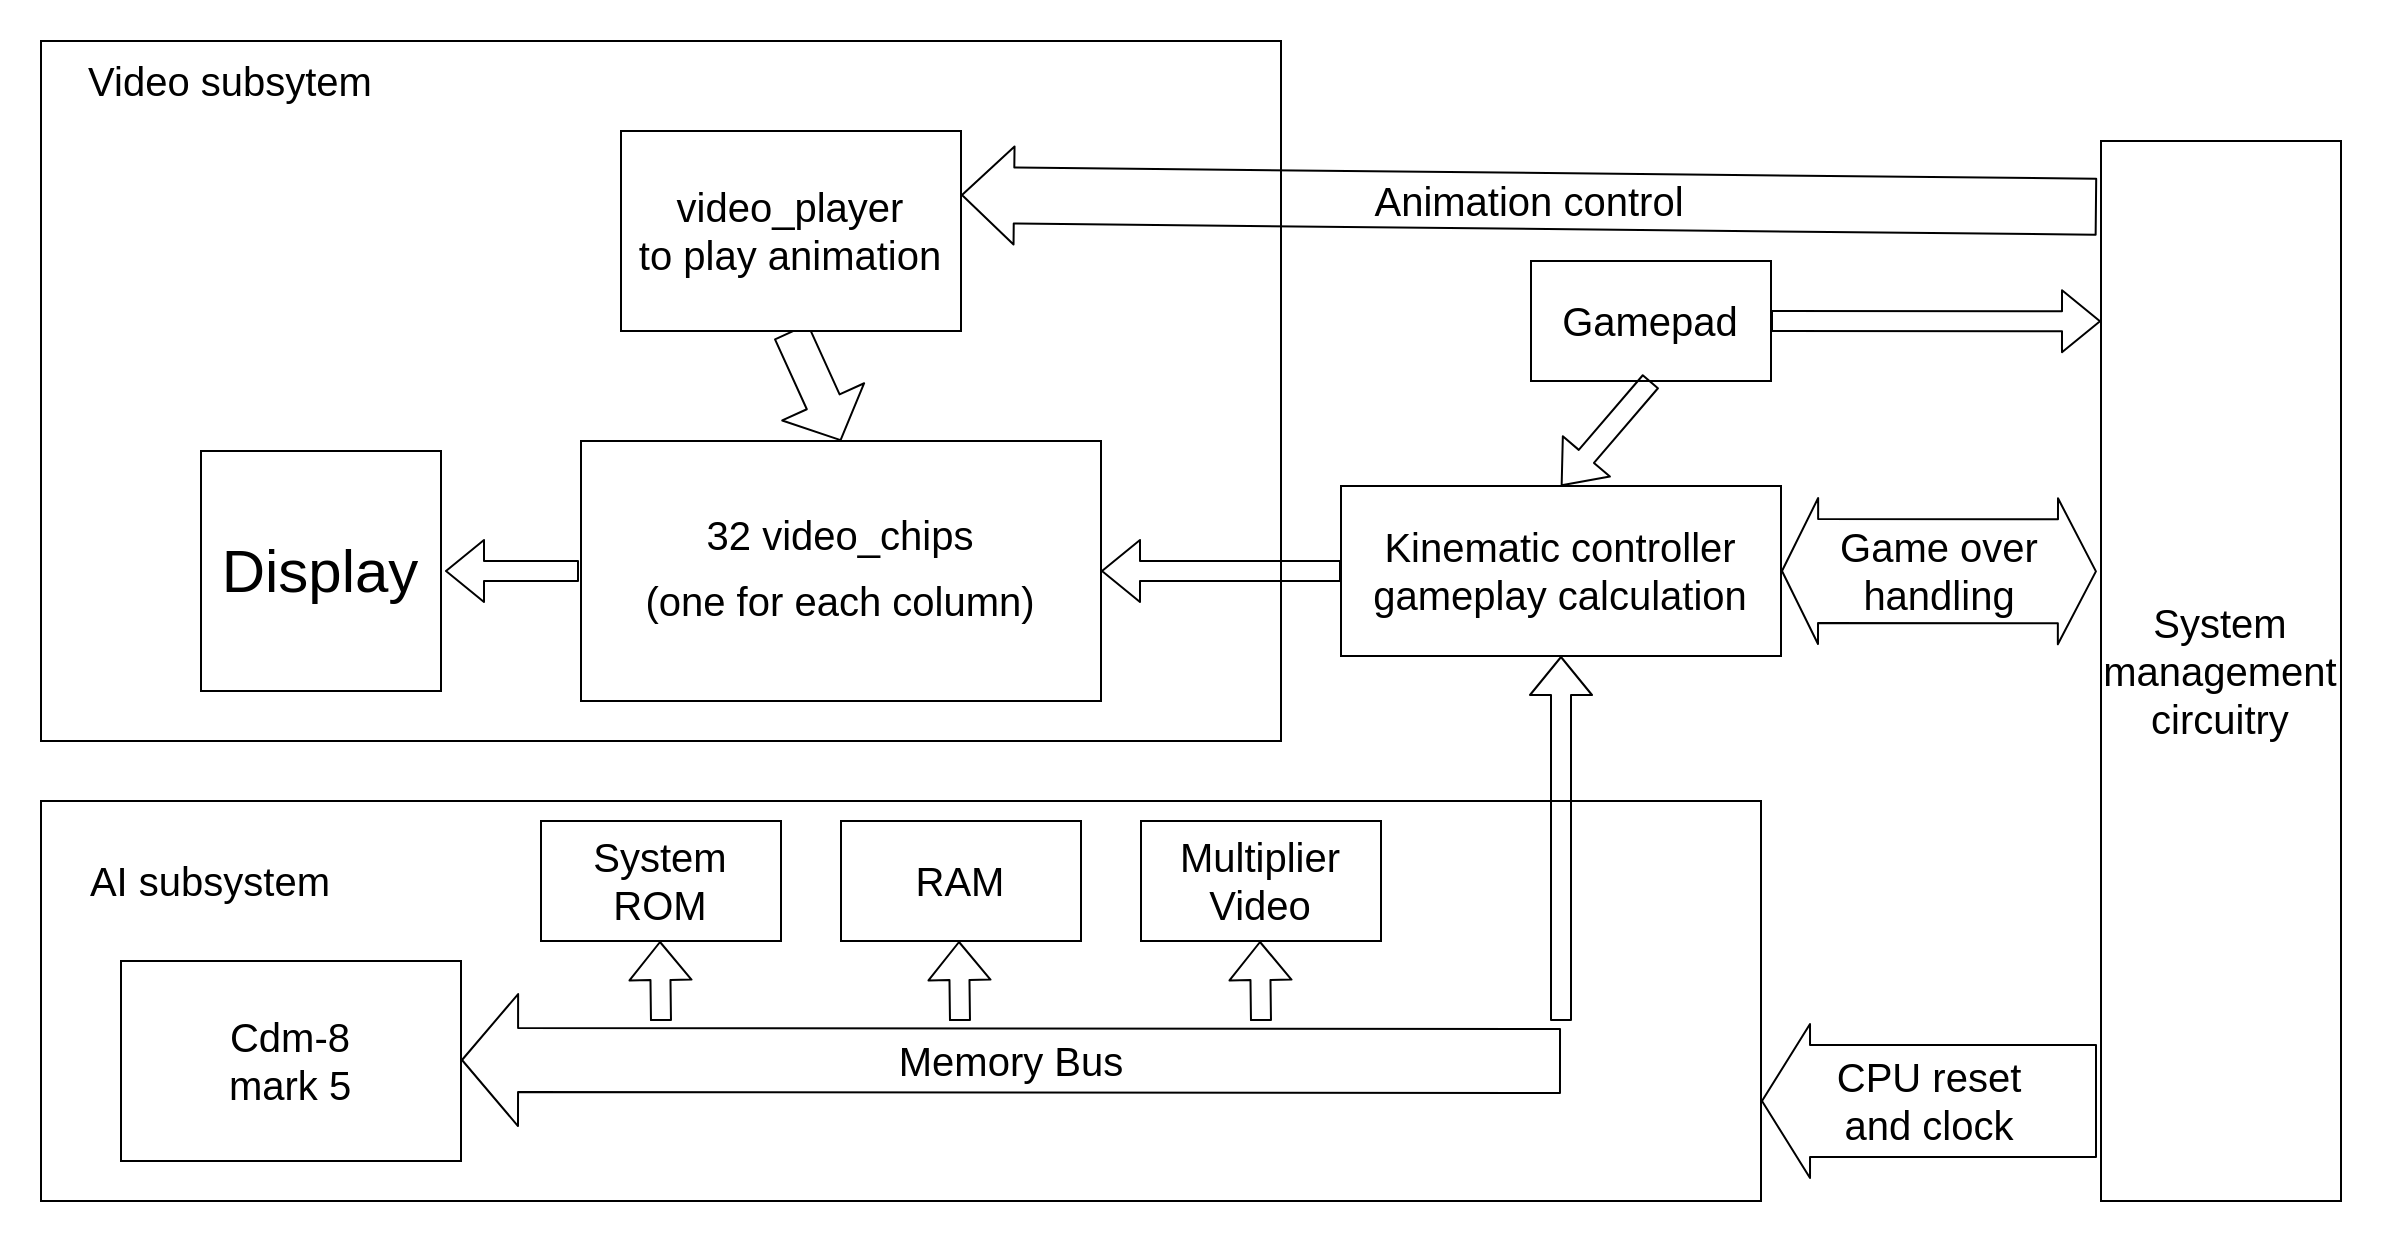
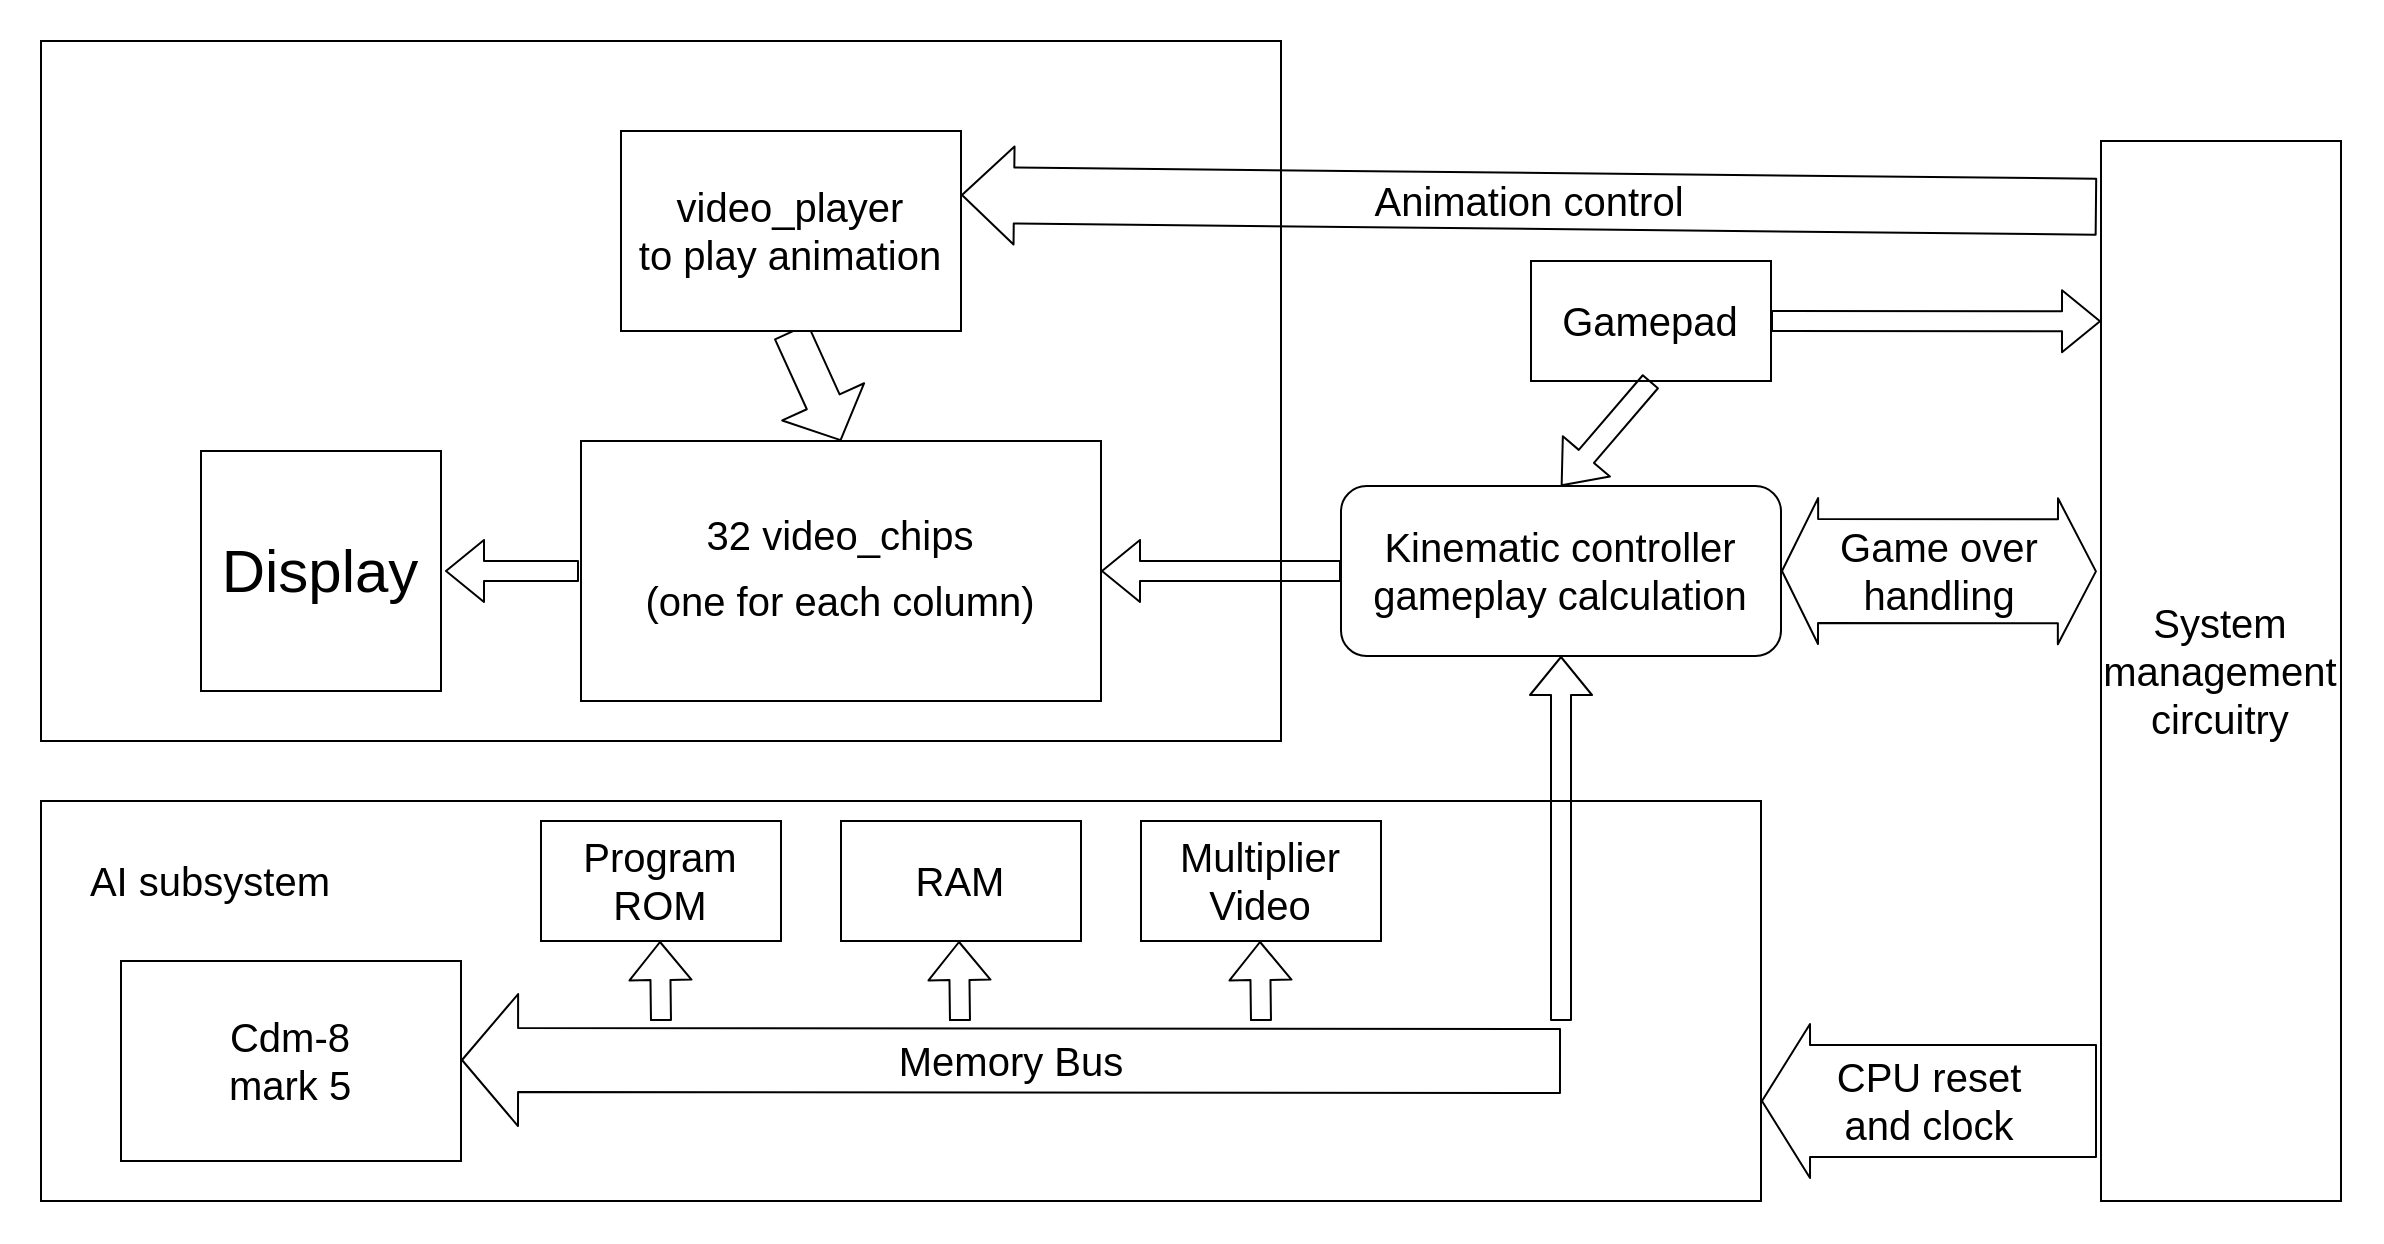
node "Video subsytem": removed
node "Kinematic controller gameplay calculation": shape rectangle -> rounded rectangle
node "System ROM": label "System ROM" -> "Program ROM"
